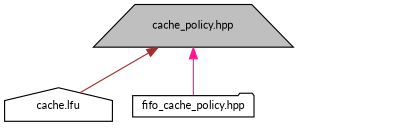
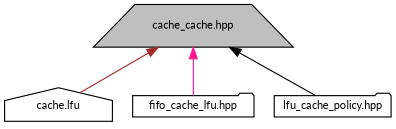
node "cache_policy.hpp": label "cache_policy.hpp" -> "cache_cache.hpp"
node "fifo_cache_policy.hpp": label "fifo_cache_policy.hpp" -> "fifo_cache_lfu.hpp"
node "lfu_cache_policy.hpp": added
